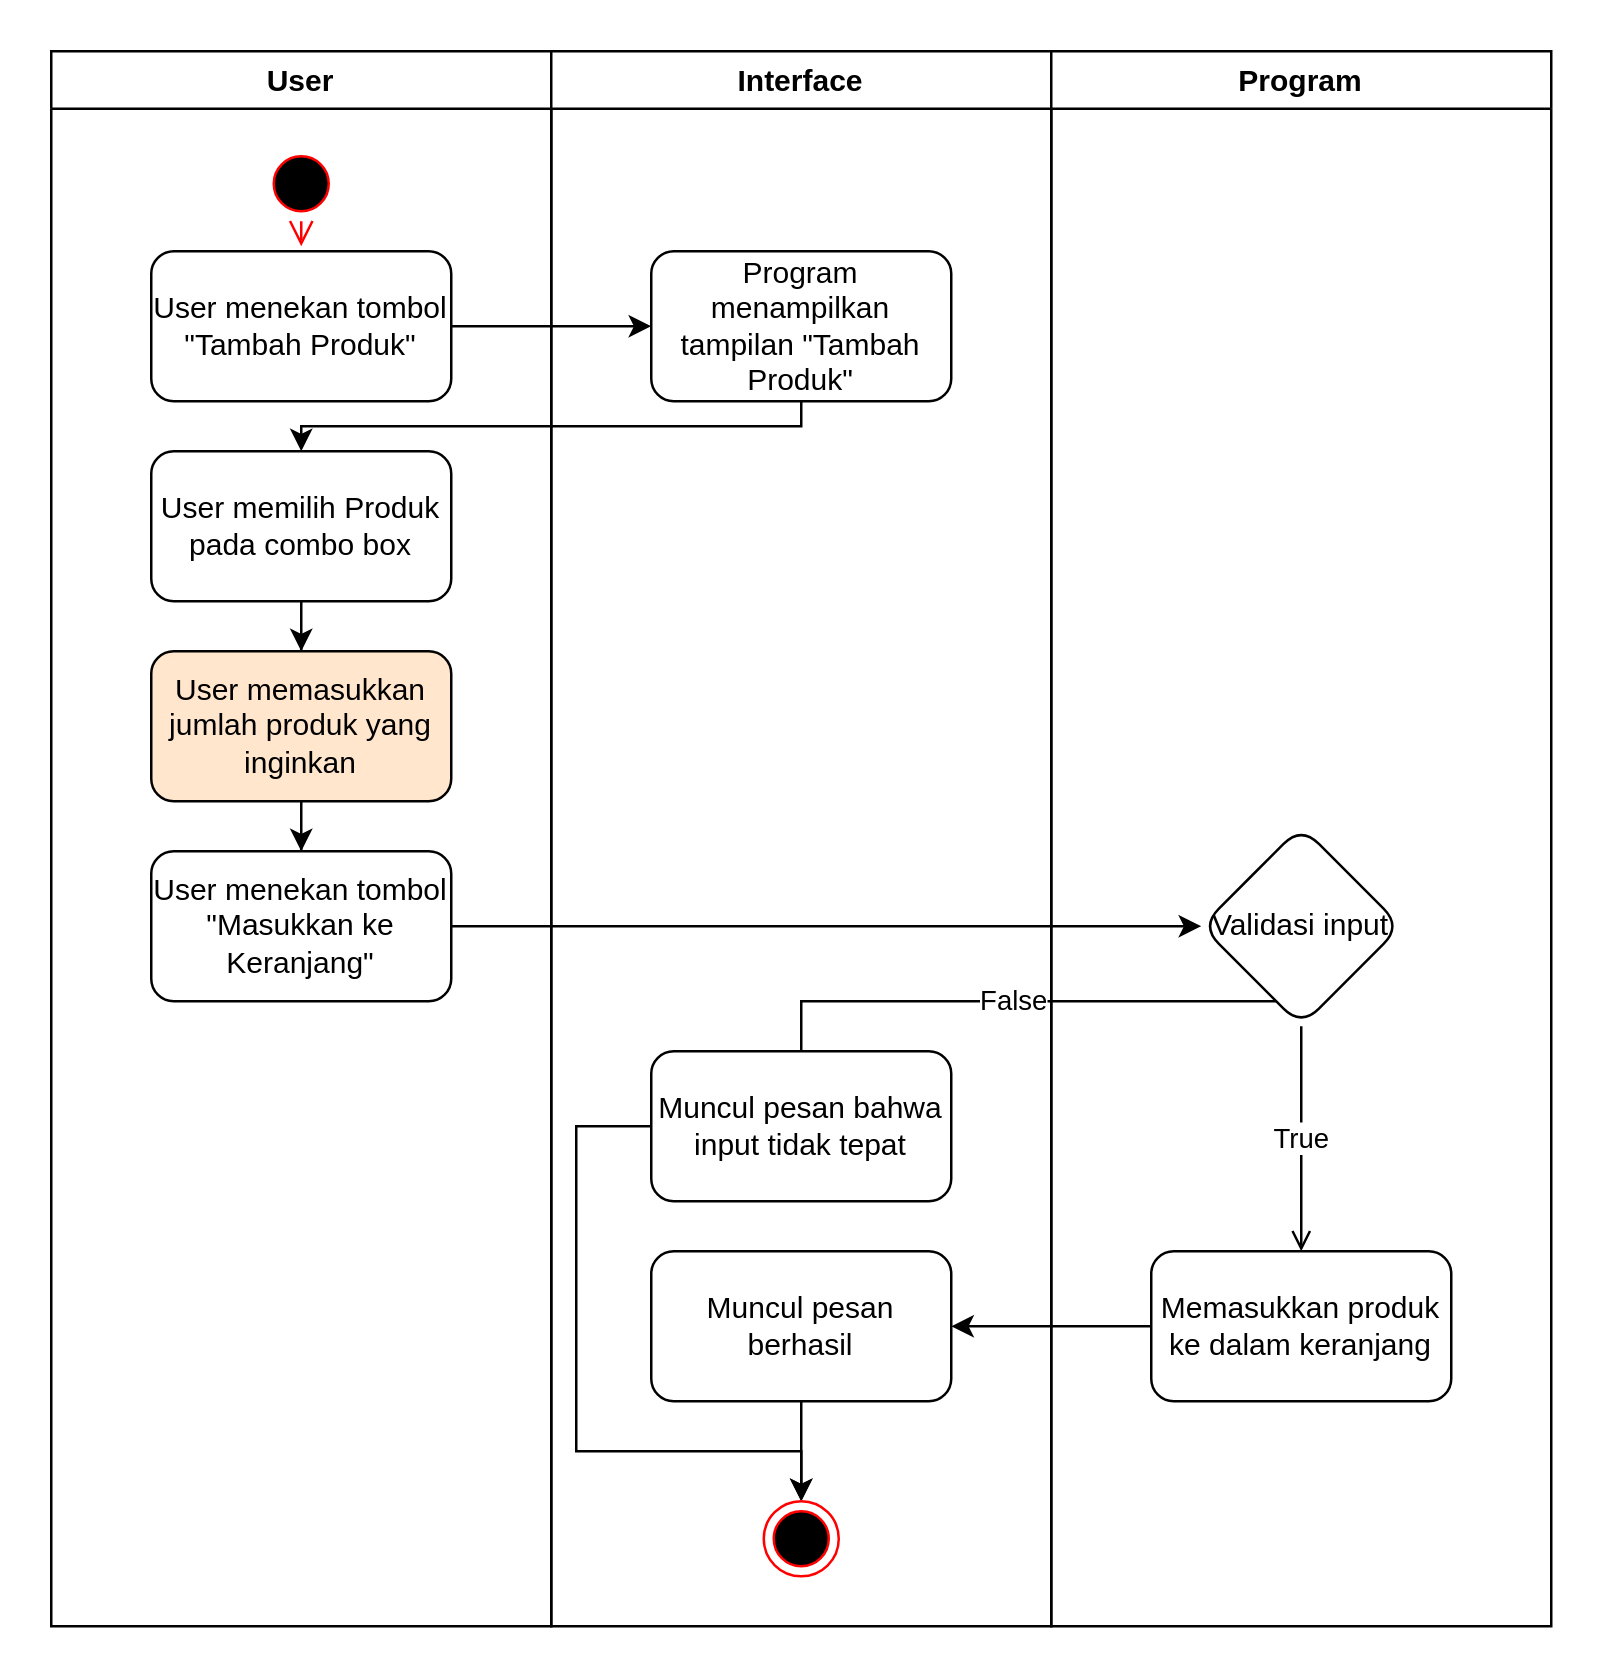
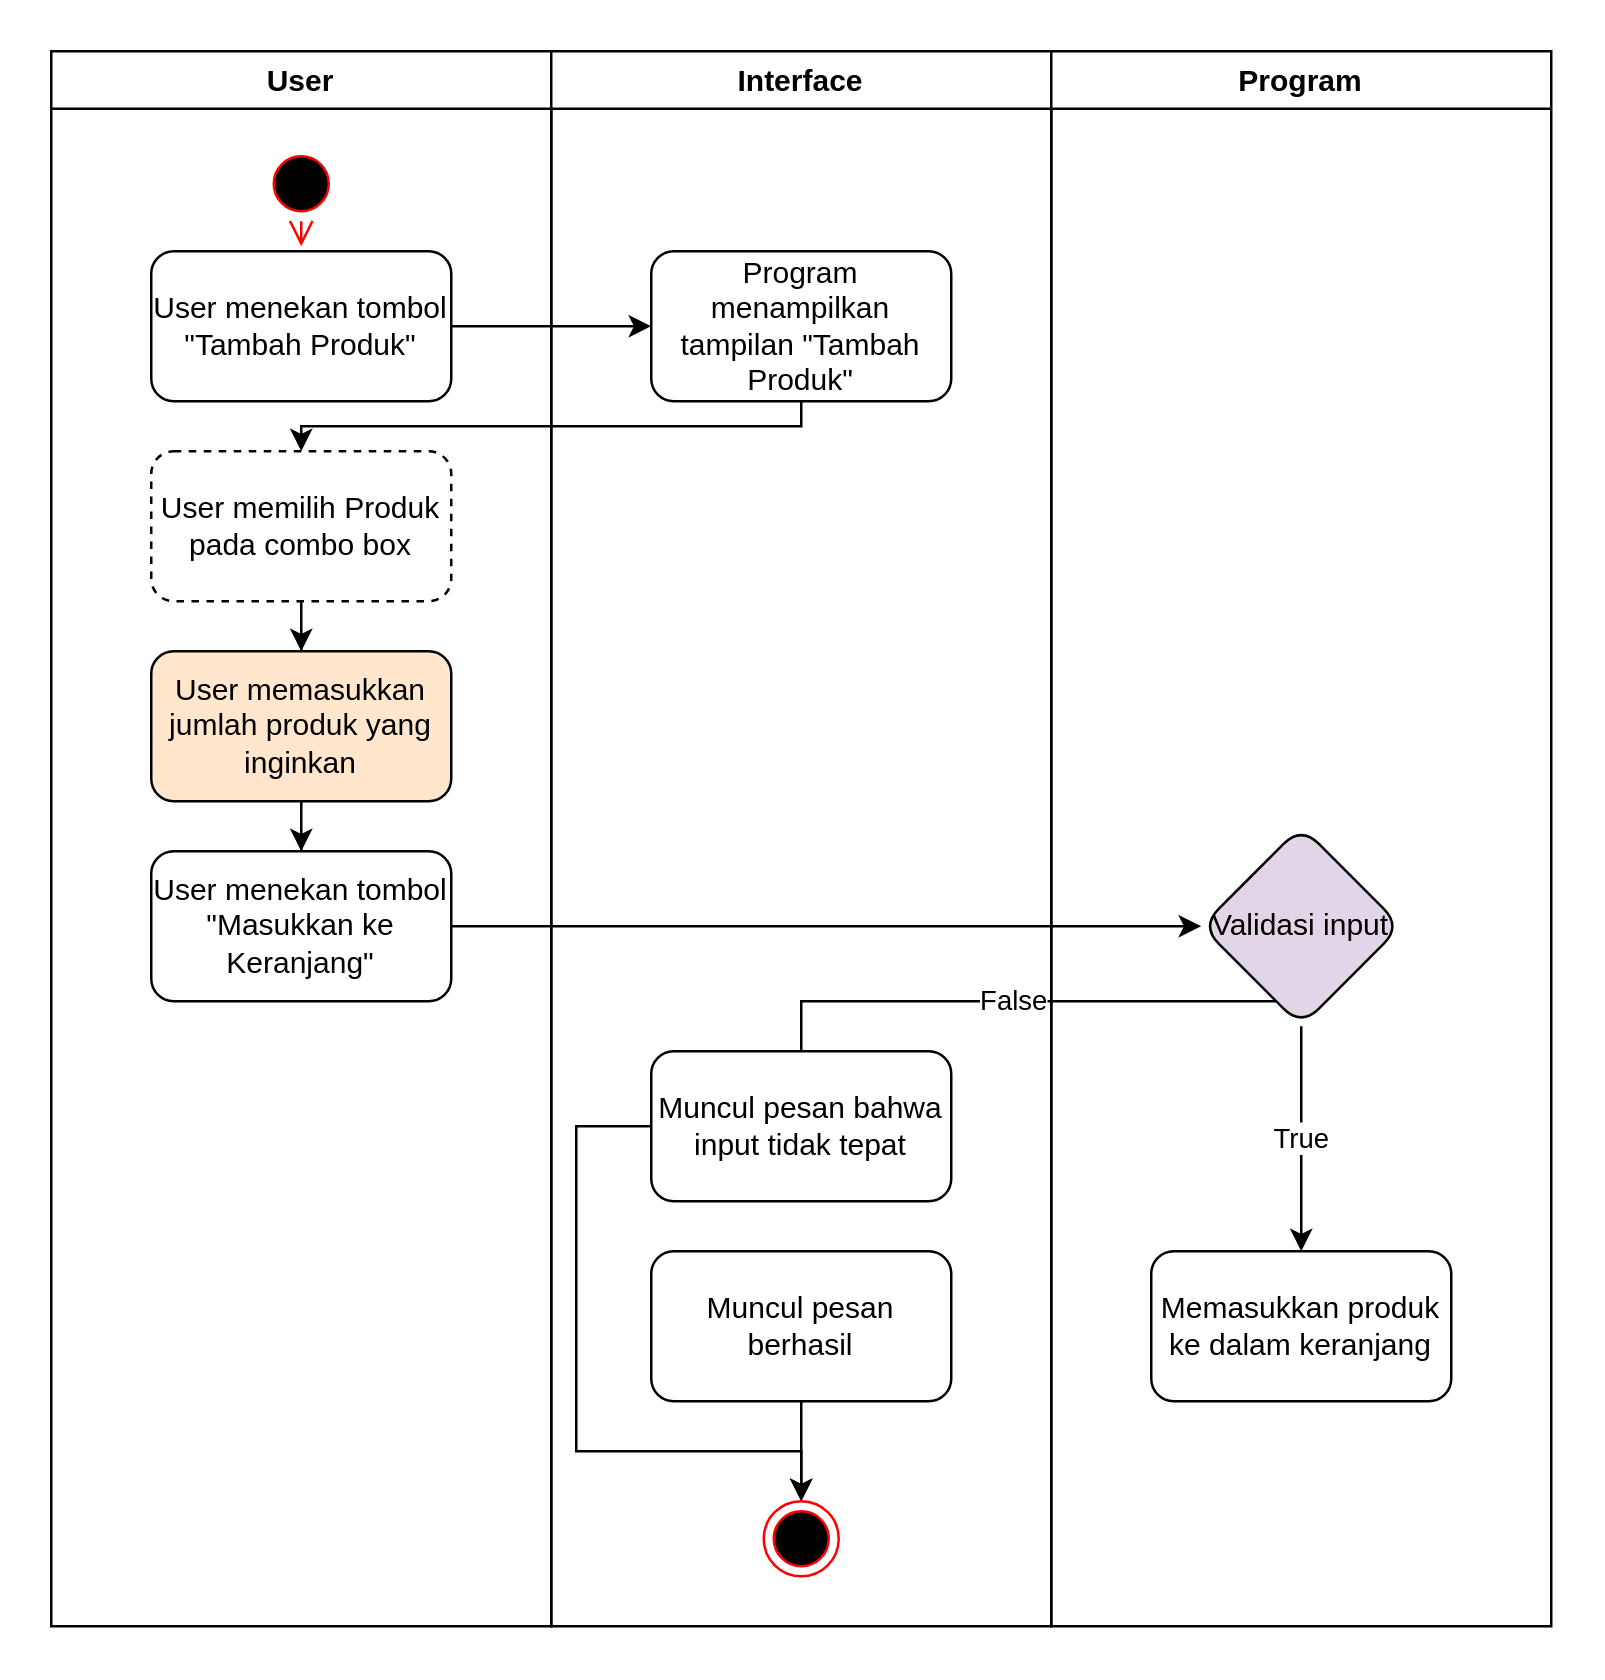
node "User memilih Produk pada combo box": style solid -> dashed
node "Validasi input": fillcolor #ffffff -> #e1d5e7
edge "Validasi input" -> "Memasukkan produk ke dalam keranjang": arrowhead open -> classic
edge "Memasukkan produk ke dalam keranjang" -> "Muncul pesan berhasil": removed
